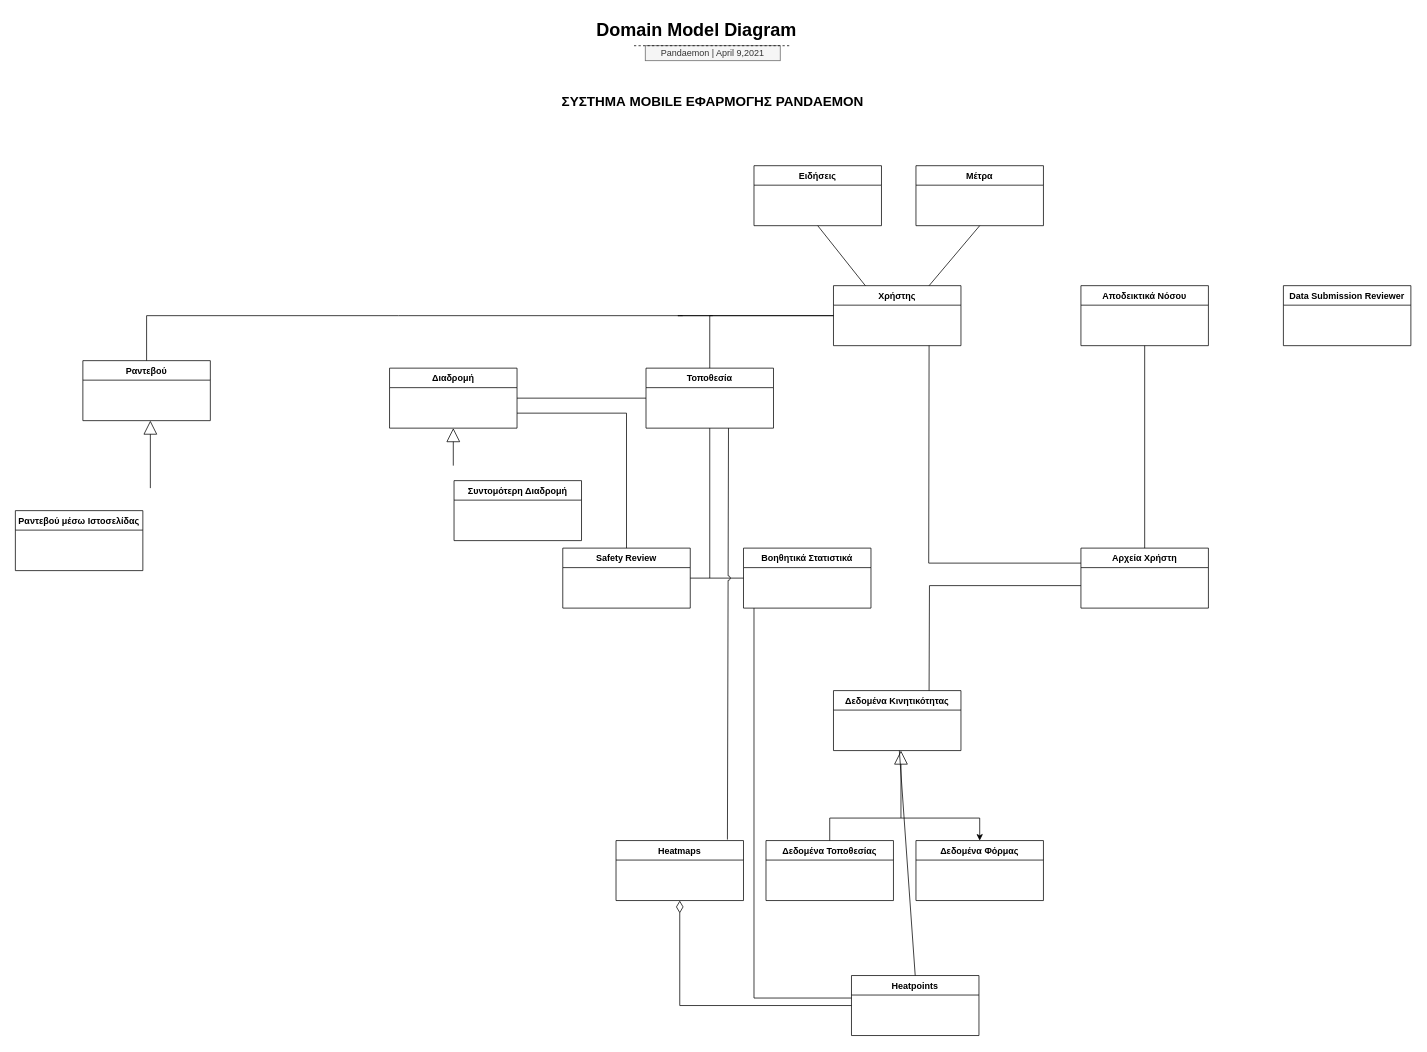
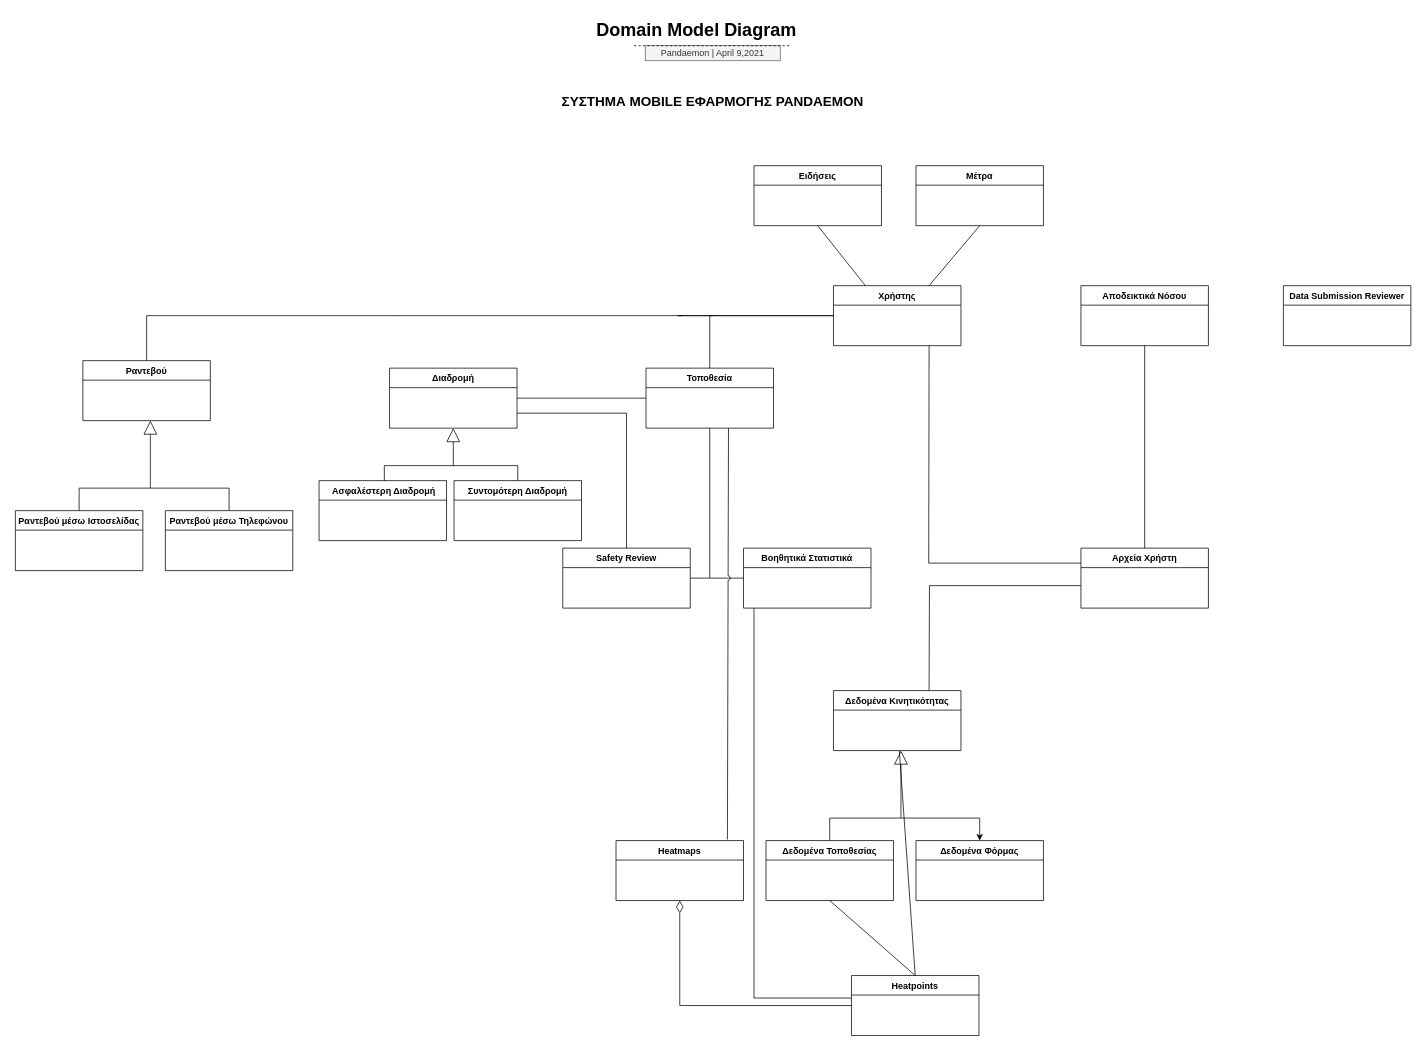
edge "Ασφαλέστερη Διαδρομή" -- "Συντομότερη Διαδρομή": added
edge "Ραντεβού μέσω Ιστοσελίδας" -- "Ραντεβού μέσω Τηλεφώνου": added
node "Ασφαλέστερη Διαδρομή": added
node "Ραντεβού μέσω Τηλεφώνου": added
edge "Δεδομένα Τοποθεσίας" -- "Heatpoints": added
